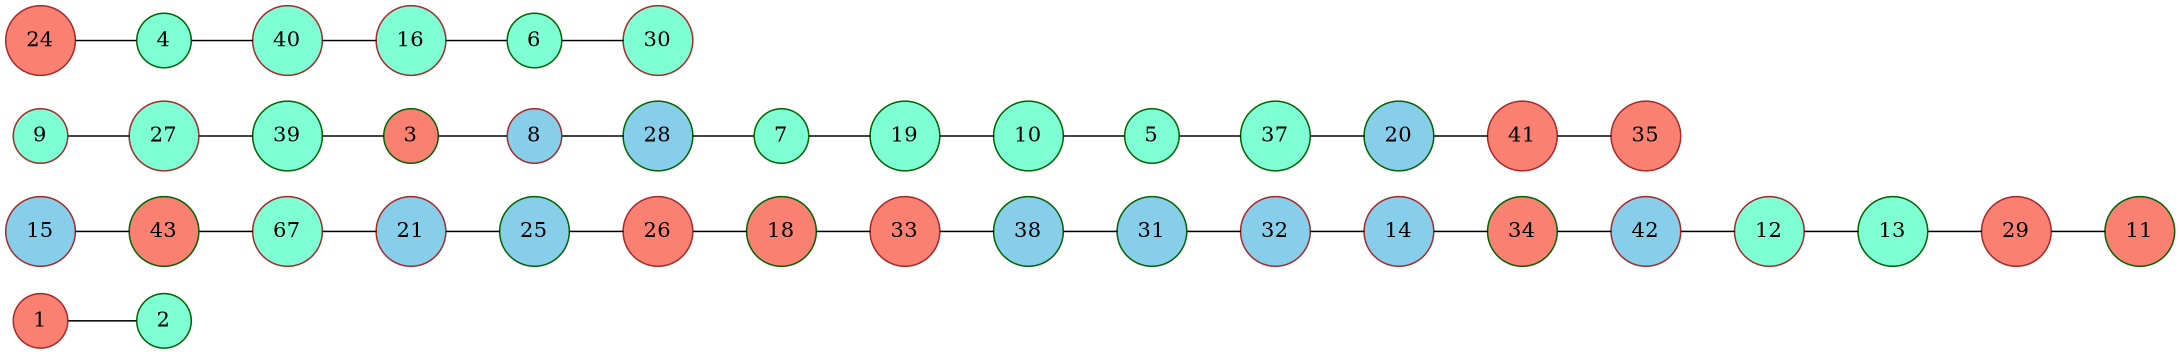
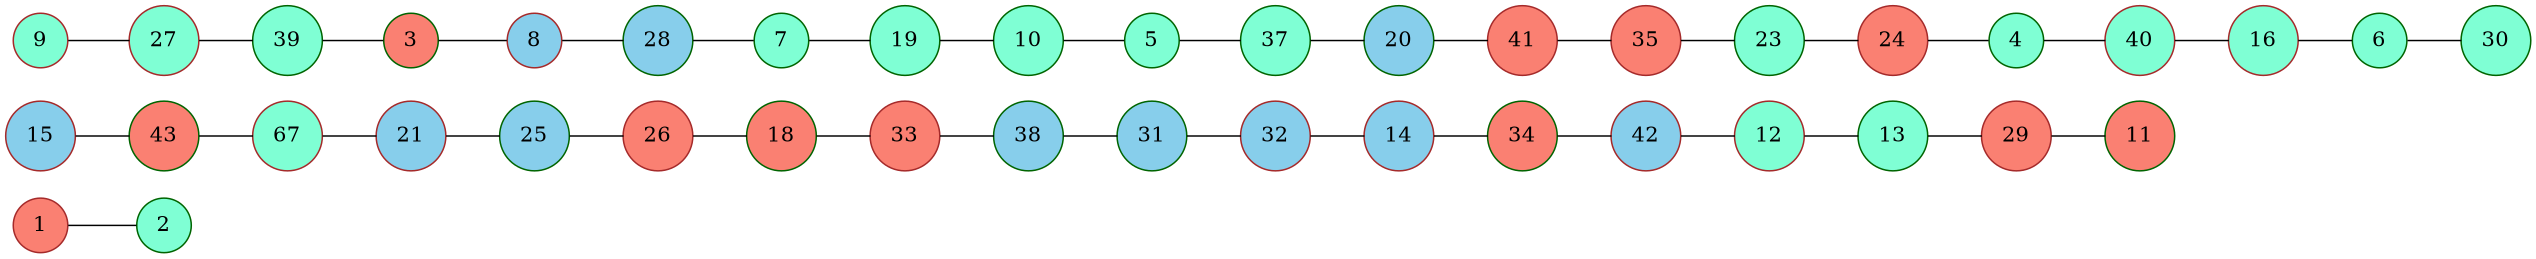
node "30": color brown -> darkgreen
node "23": added
